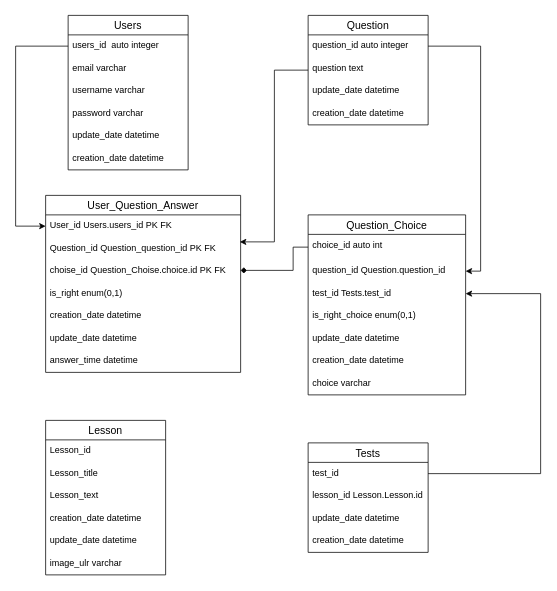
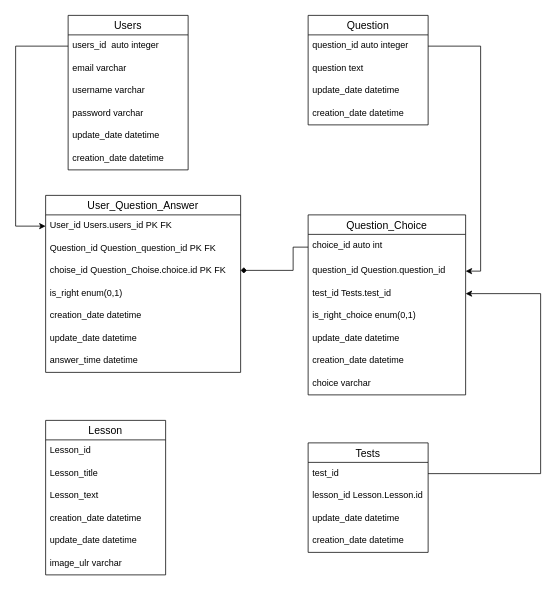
edge "Question" -> "Question_id Question_question_id PK FK": removed
